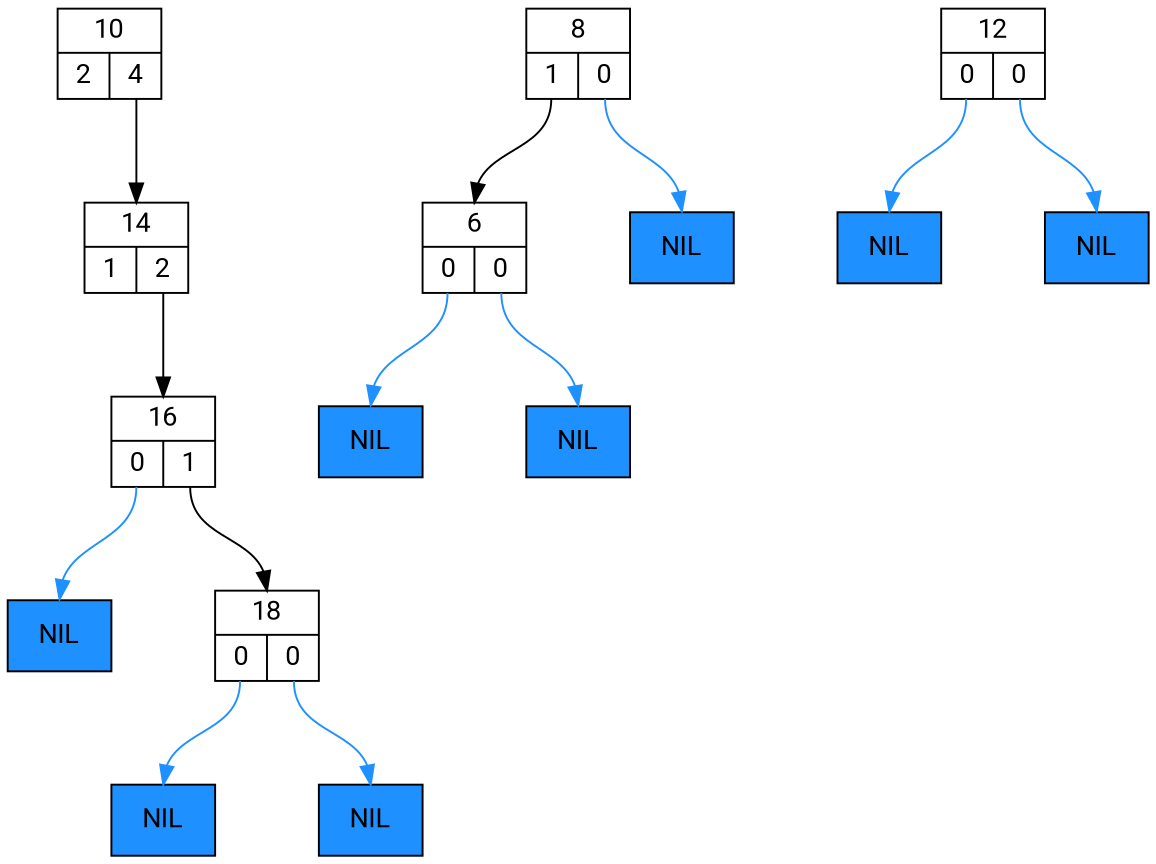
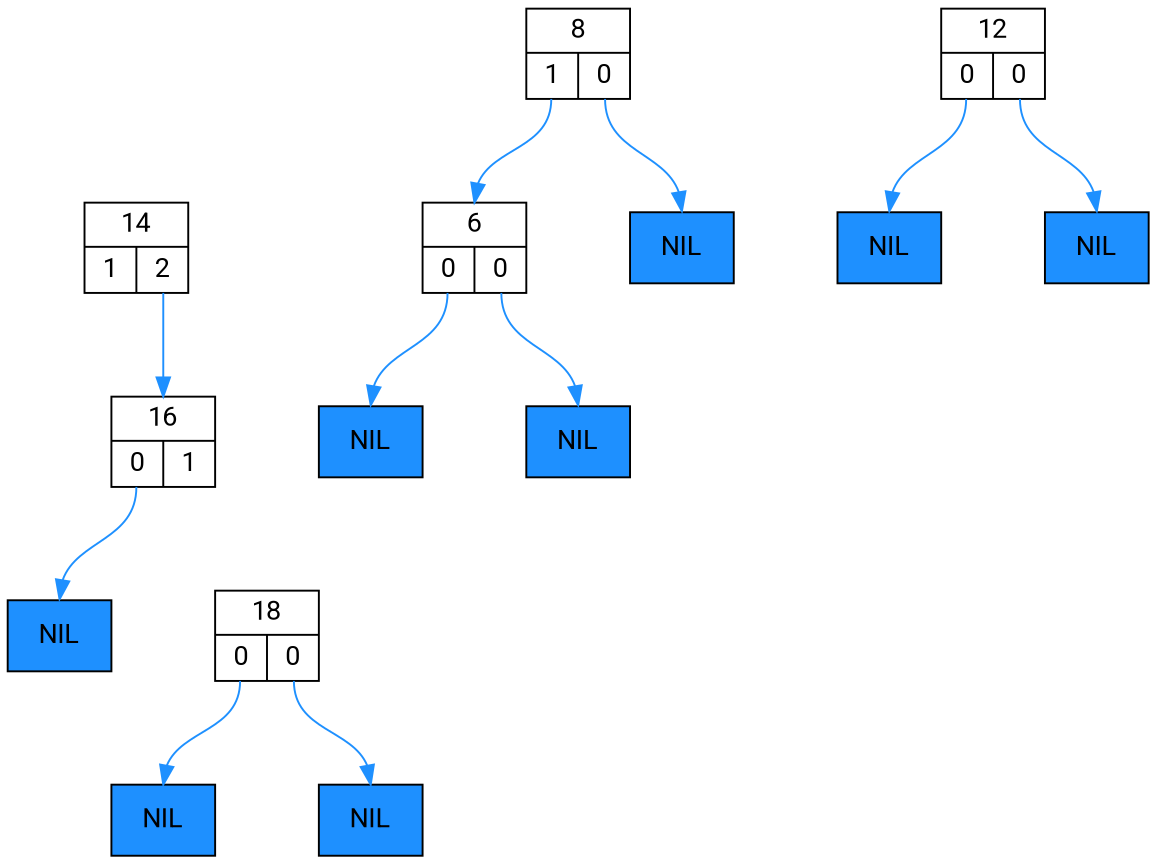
node "10": removed
edge "8" -> "6": color black -> dodgerblue
edge "14" -> "16": color black -> dodgerblue
edge "16" -> "18": removed
